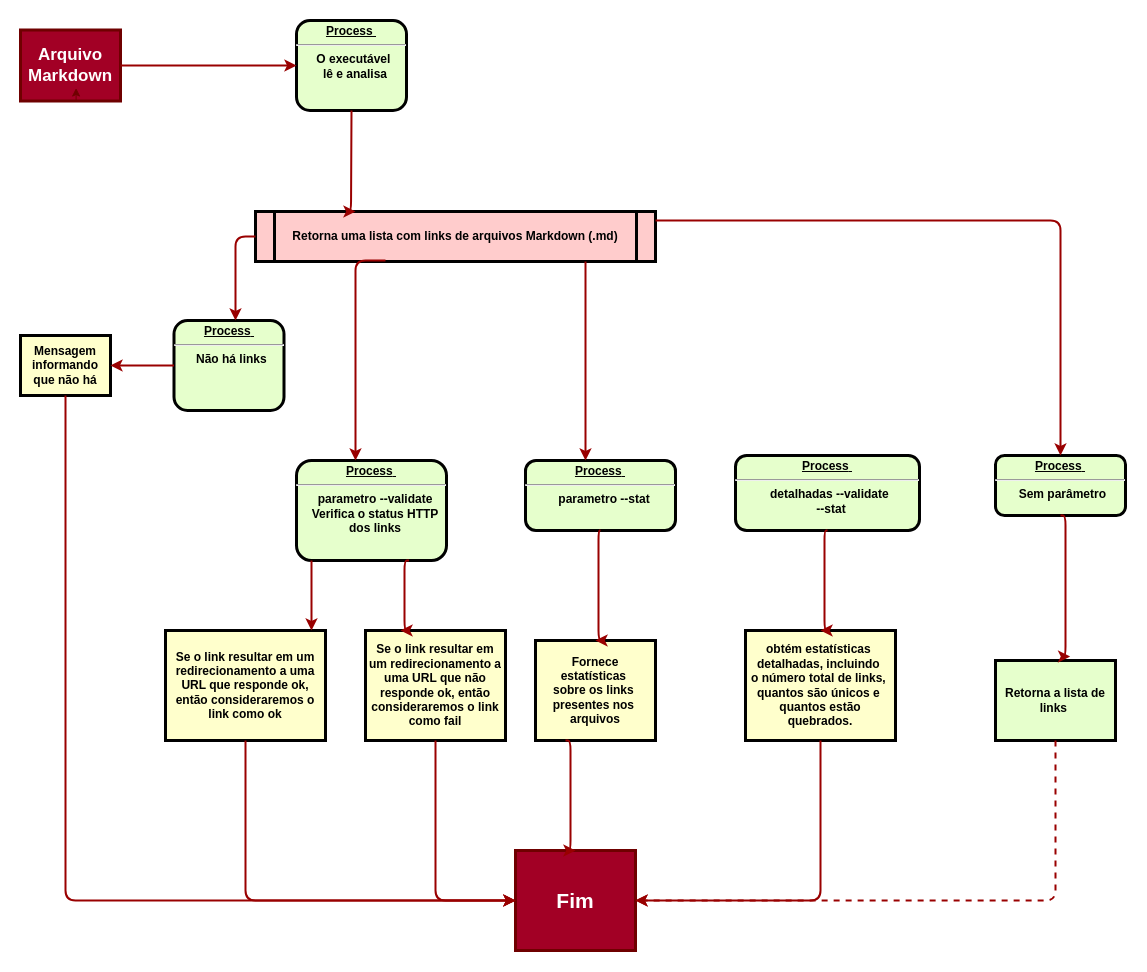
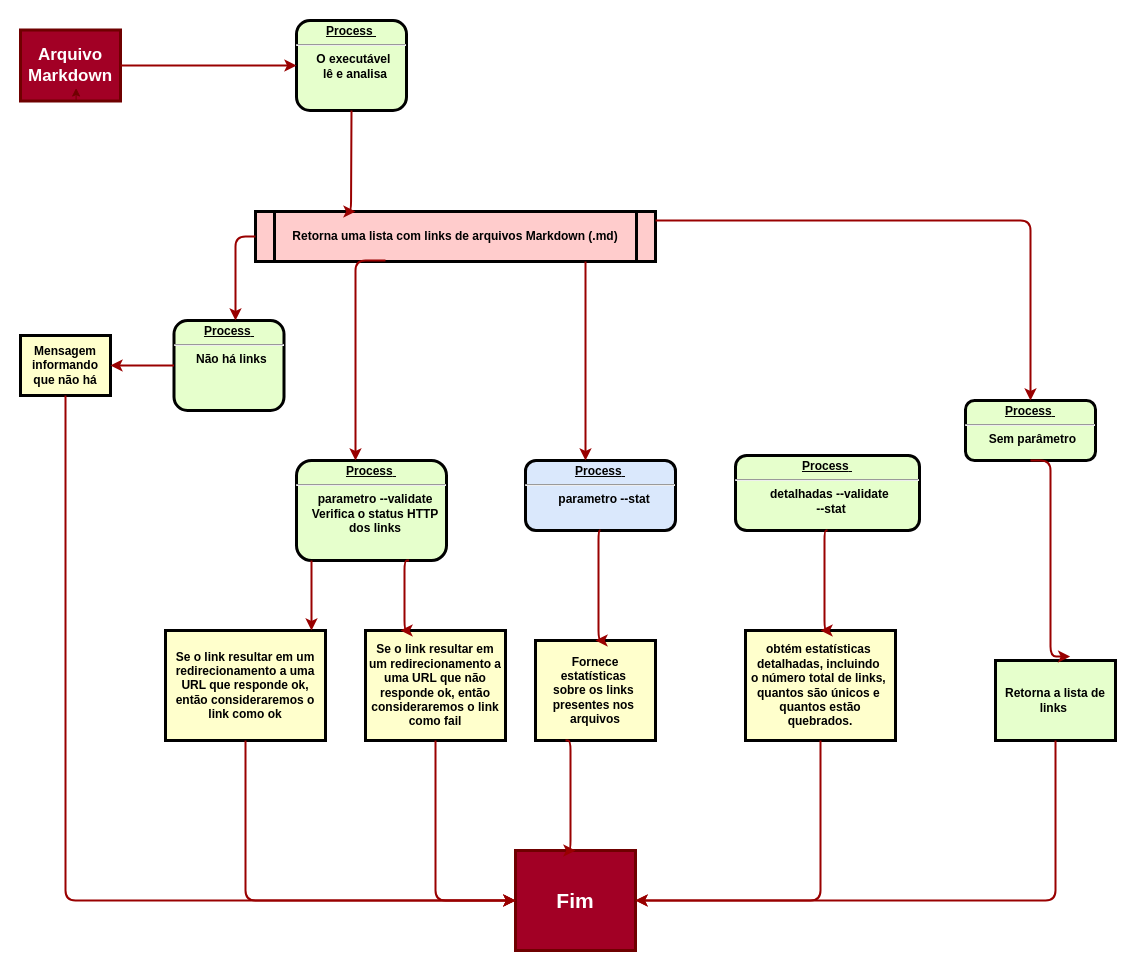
node "Process Sem parâmetro": moved (1061, 486) -> (1031, 431)
node "Process parametro --stat": fillcolor #e6ffcc -> #dae8fc
edge "Retorna a lista de links" -> "Fim": style dashed -> solid
